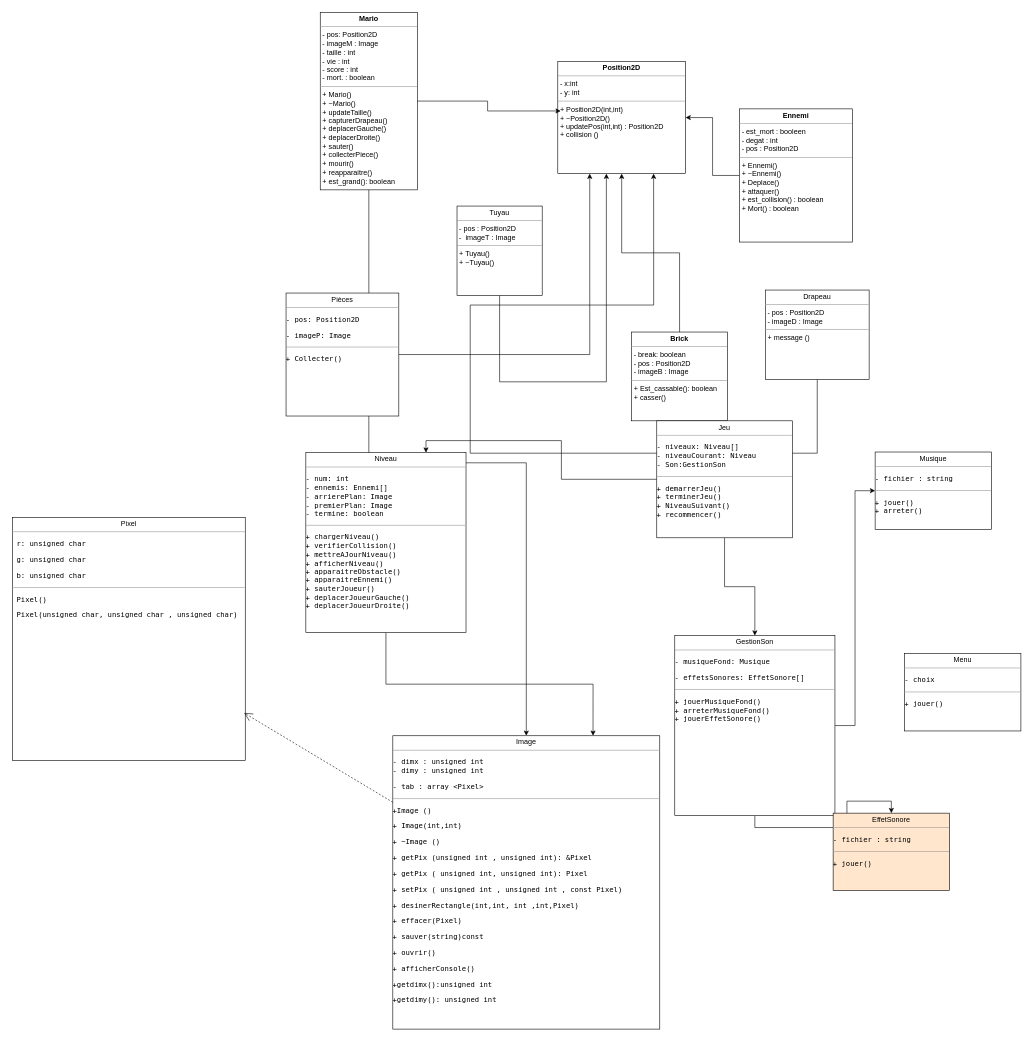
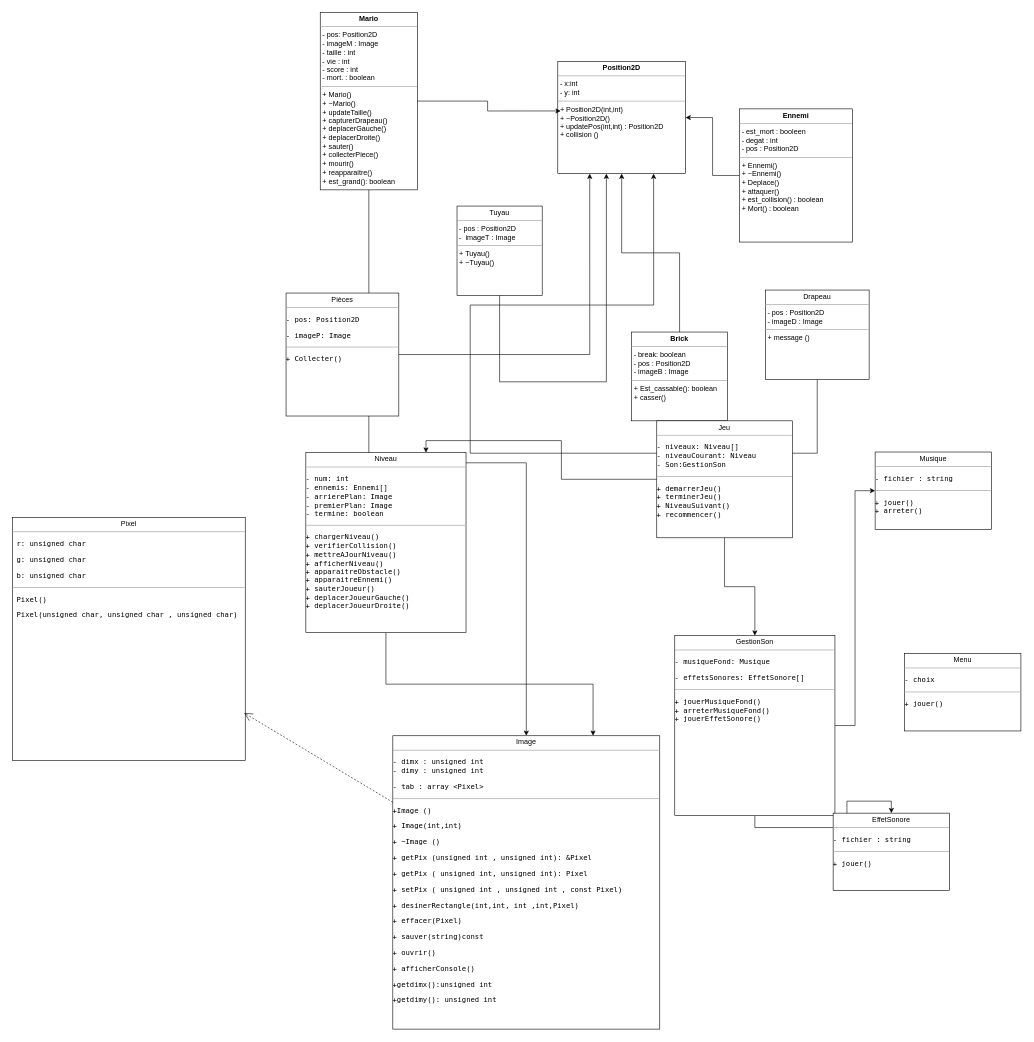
node "EffetSonore - fichier : string+ jouer()": fillcolor #ffe6cc -> #ffffff
